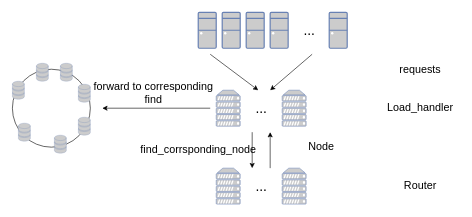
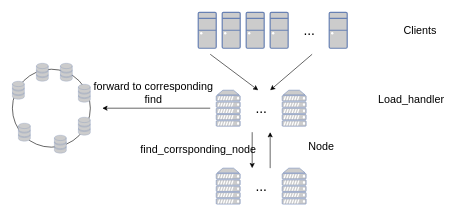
node "Clients": added
node "requests": removed
node "Load_handler": moved (420, 108) -> (411, 99)
node "Router": removed
